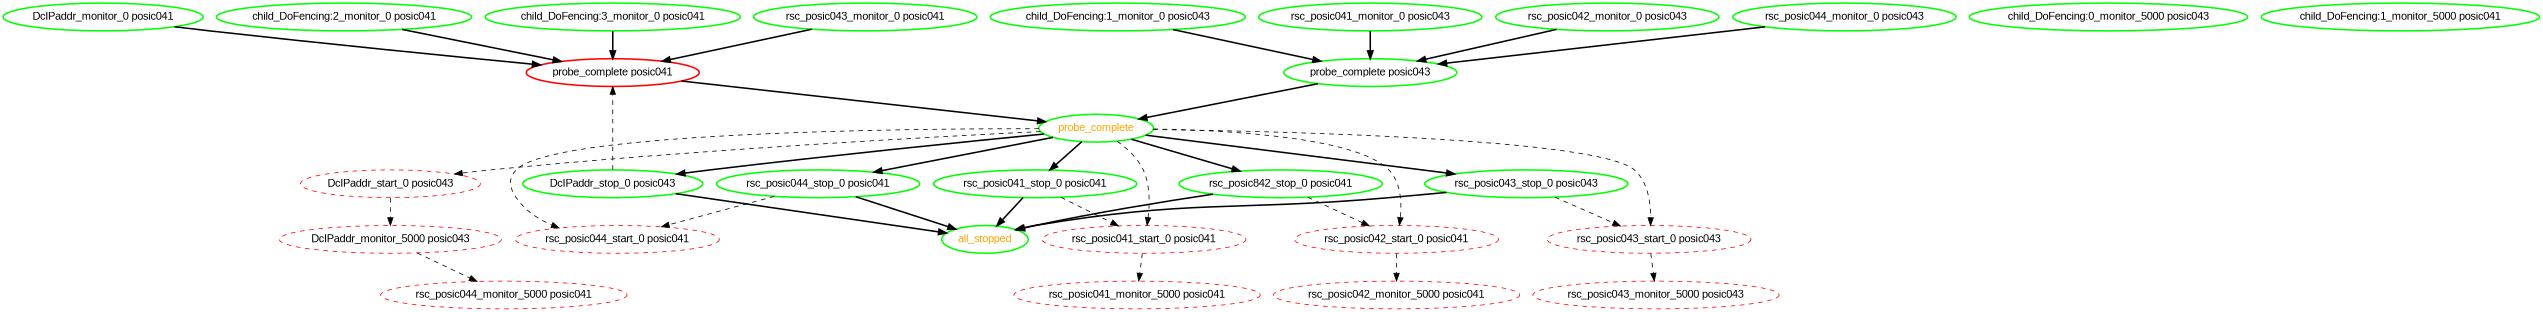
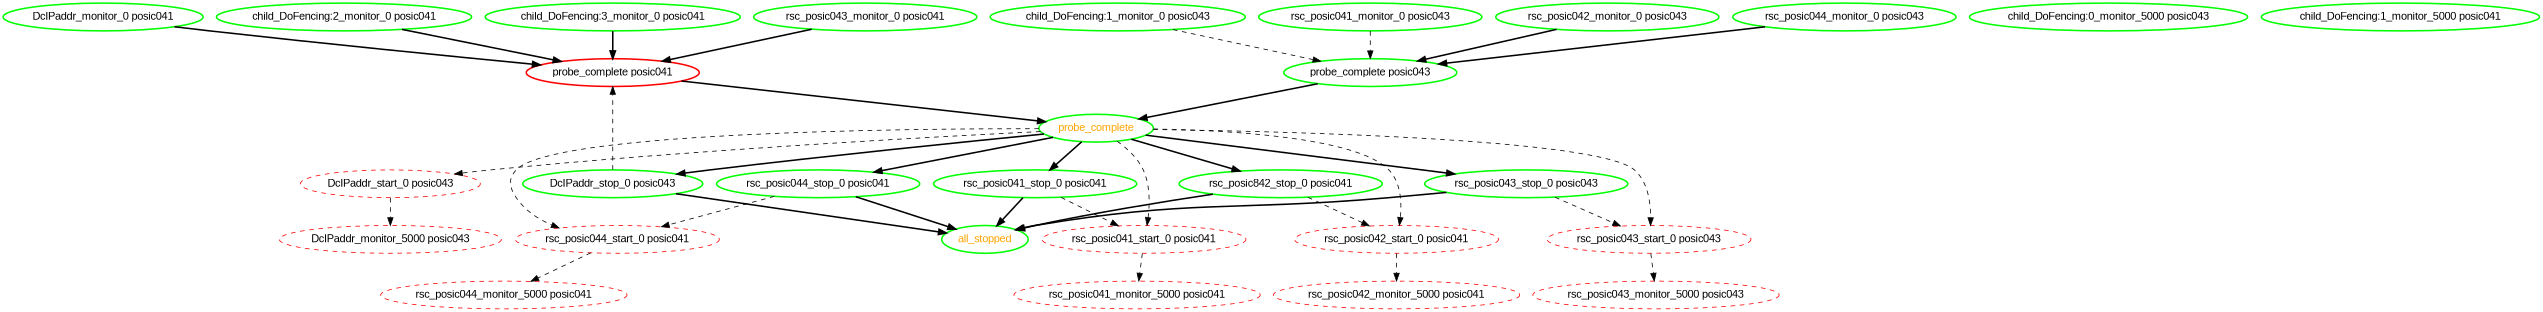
edge "rsc_posic041_monitor_0 posic043" -> "probe_complete posic043": style bold -> dashed
edge "child_DoFencing:1_monitor_0 posic043" -> "probe_complete posic043": style bold -> dashed
edge "DcIPaddr_monitor_5000 posic043" -> "rsc_posic044_monitor_5000 posic041": now "rsc_posic044_start_0 posic041" -> "rsc_posic044_monitor_5000 posic041"
